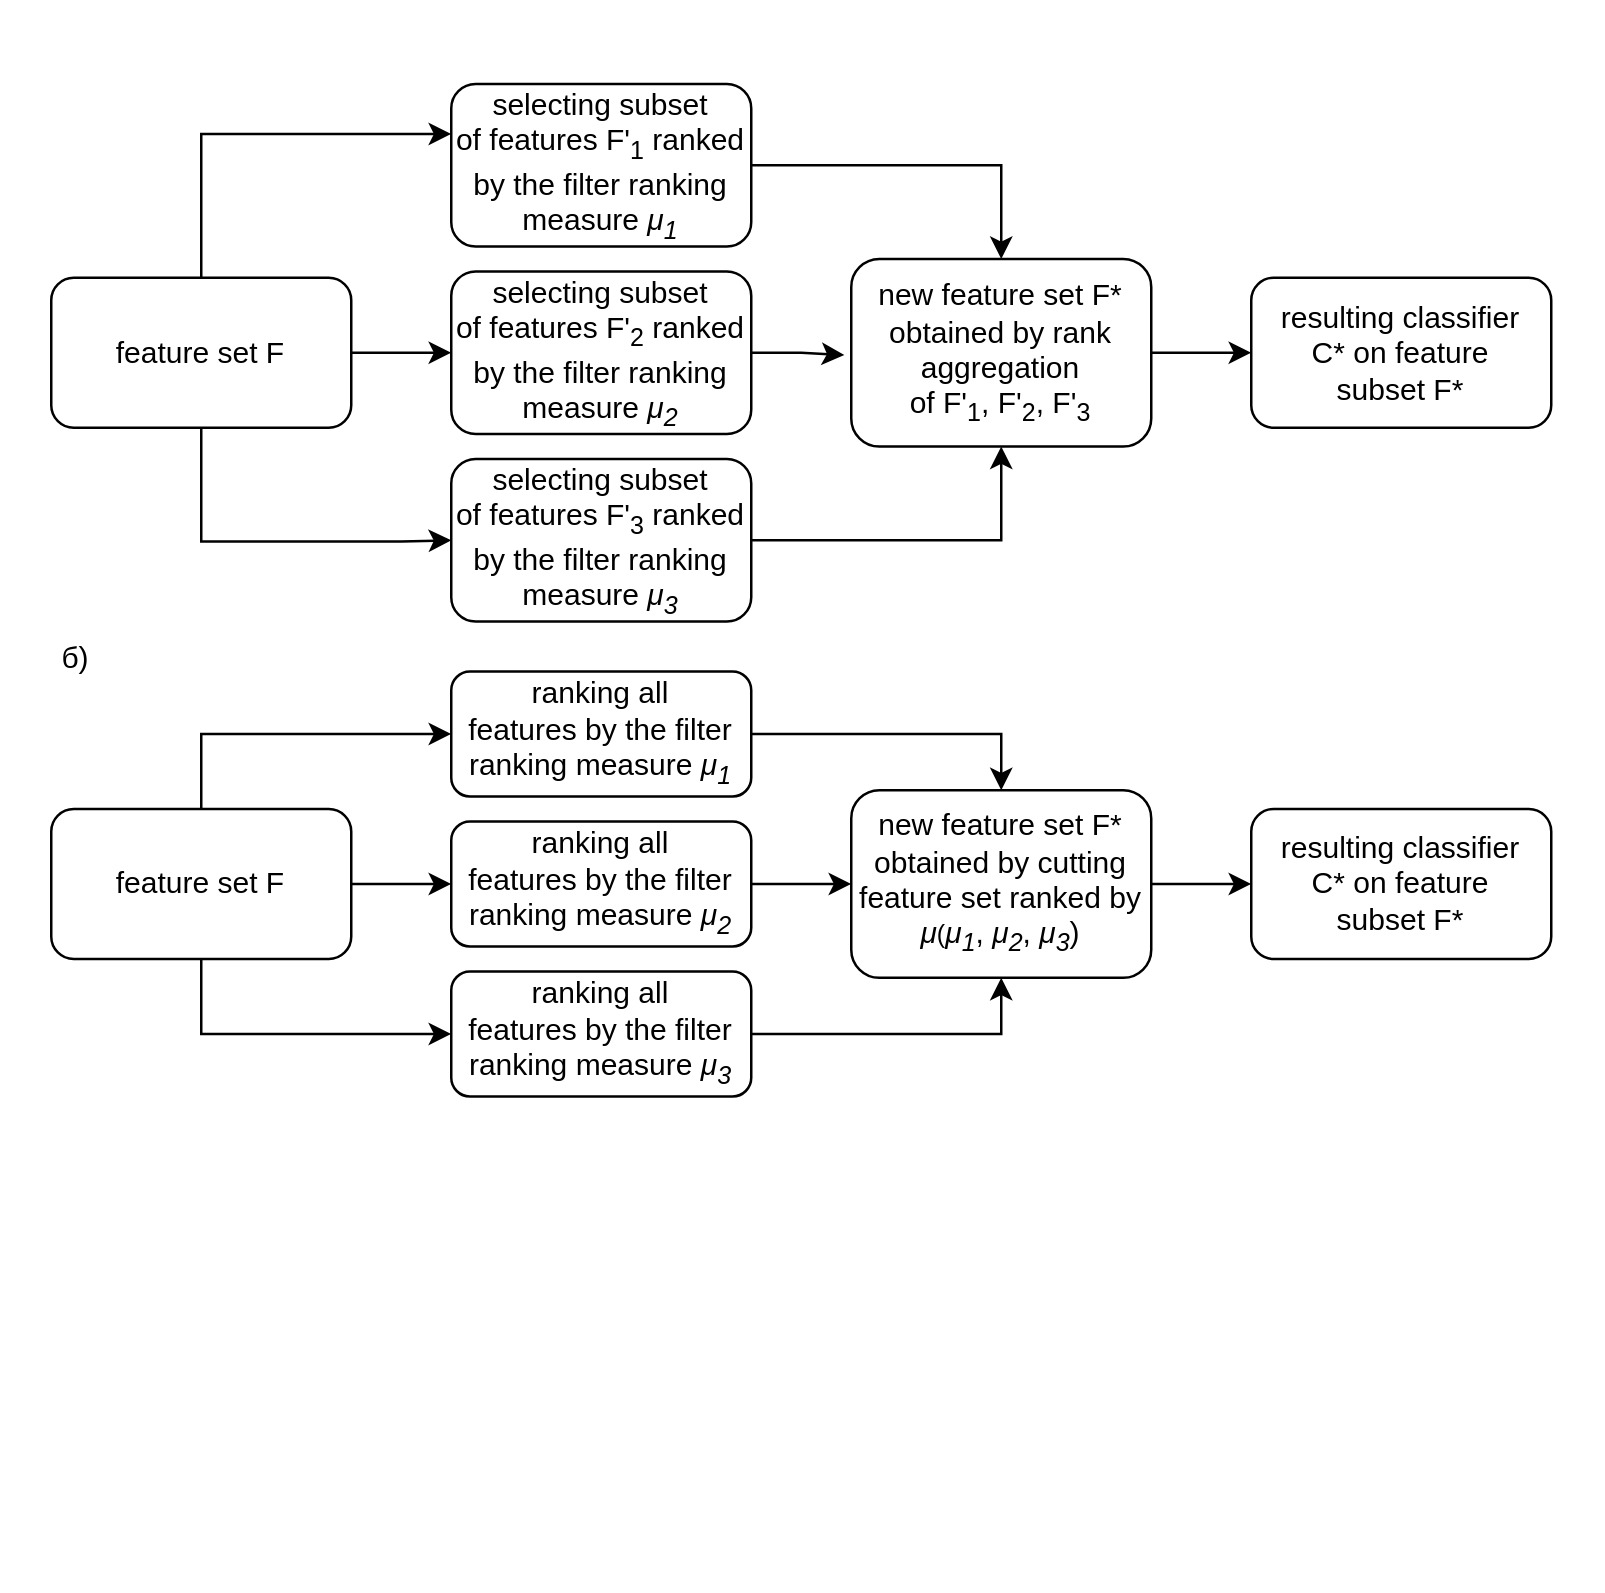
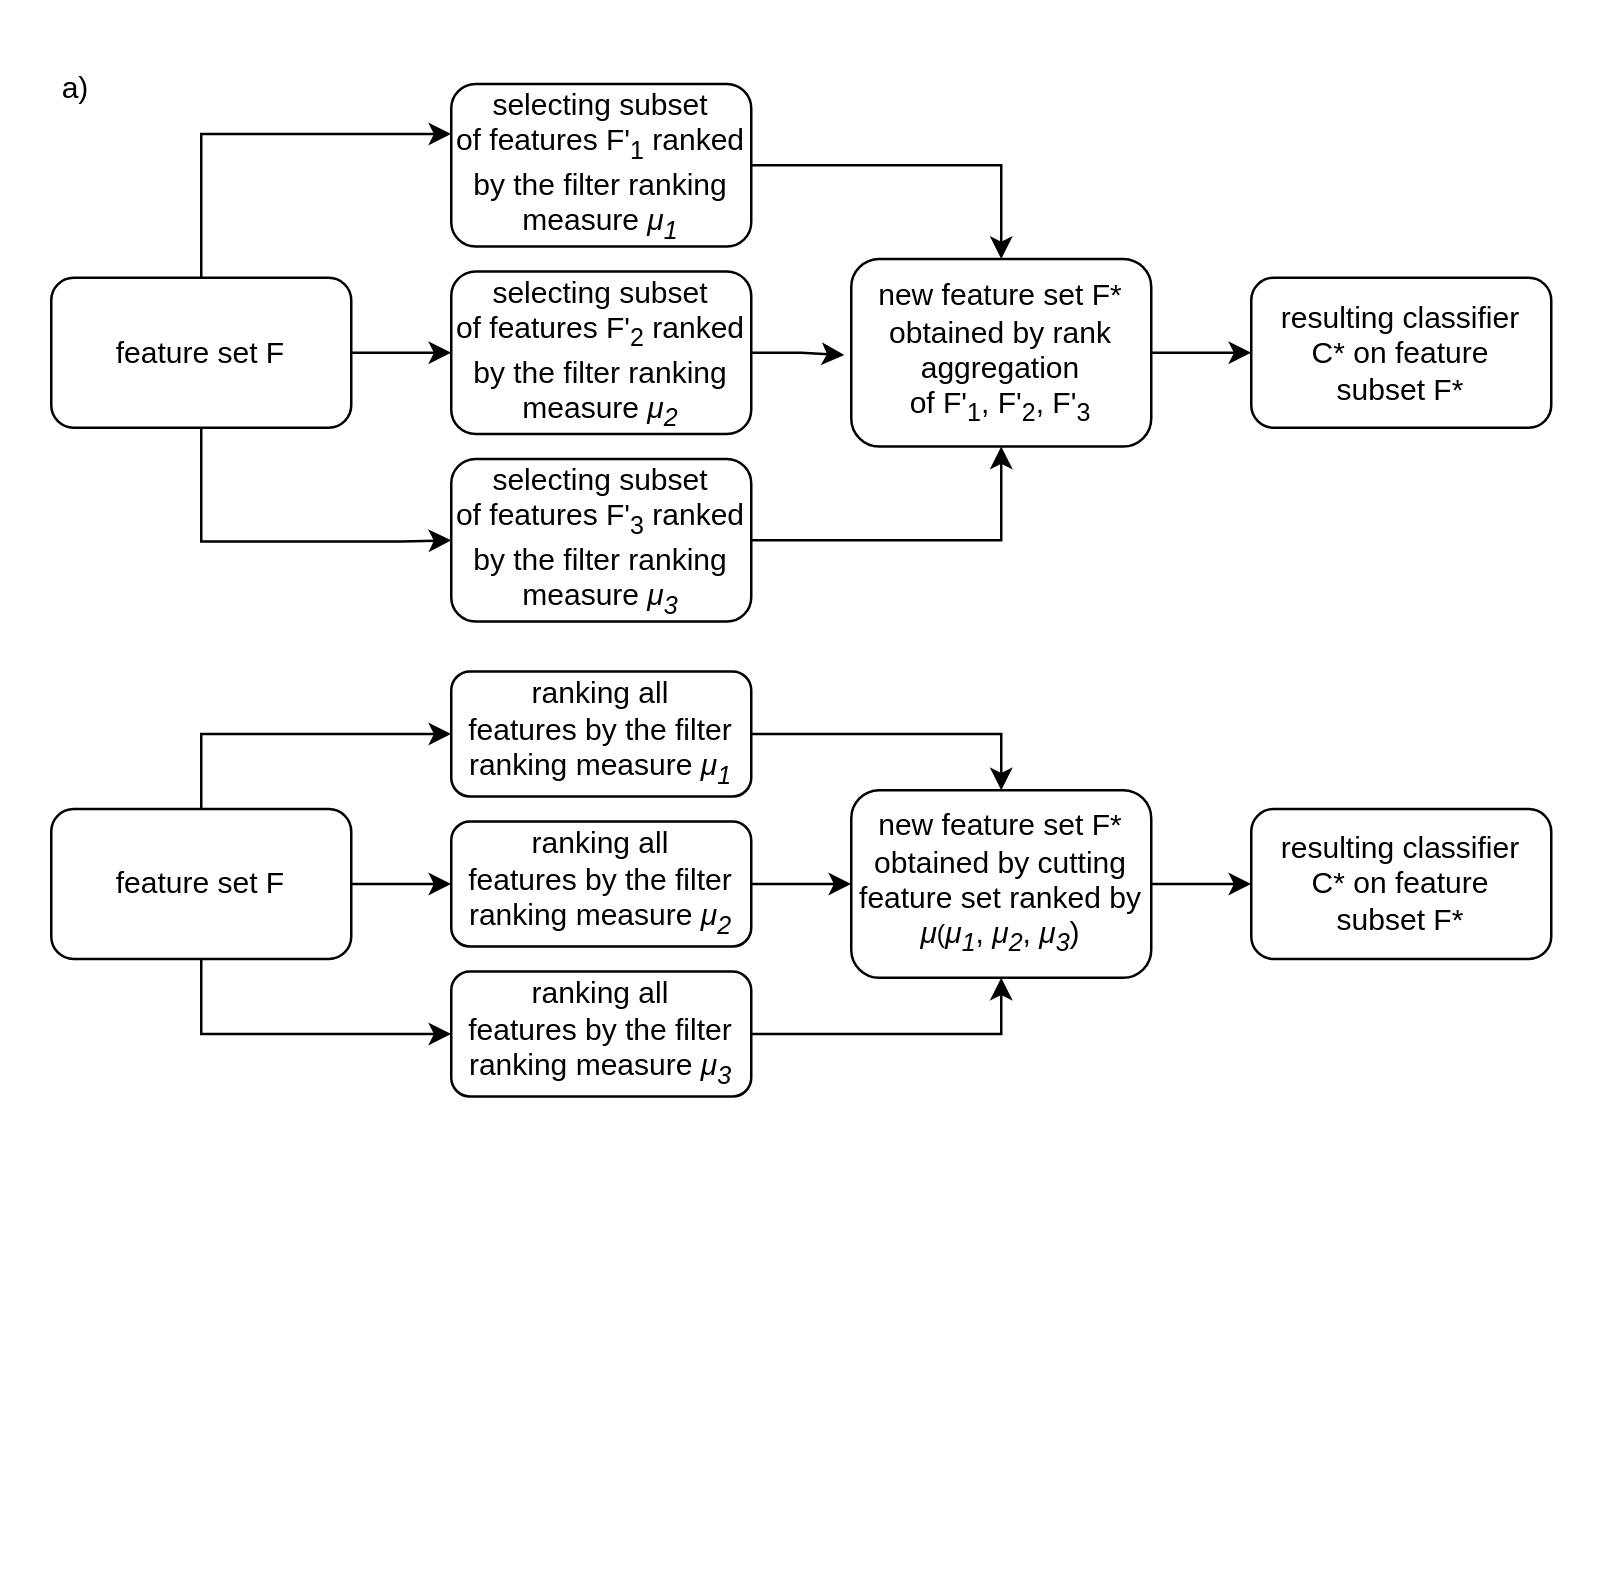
node "а)": added
node "б)": removed
